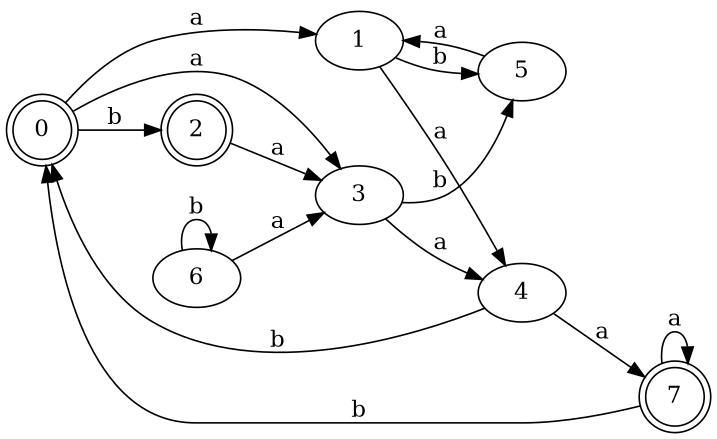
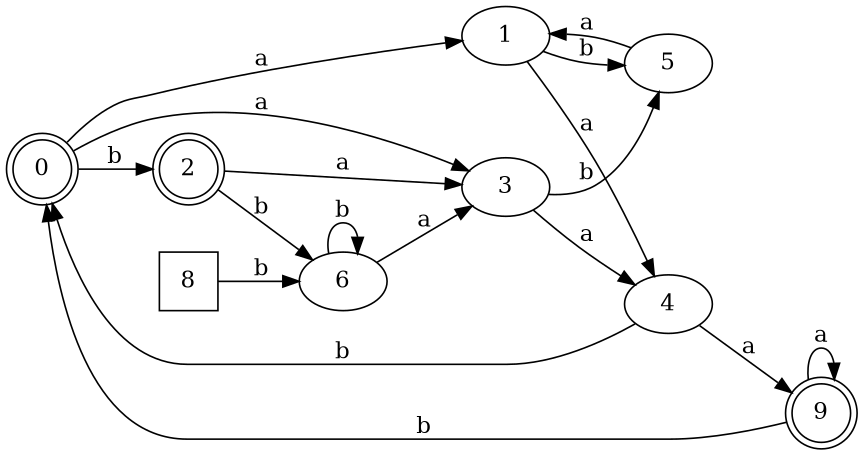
edge "2" -> "6": added, label "b"
node "8": added
node "7": label "7" -> "9"
